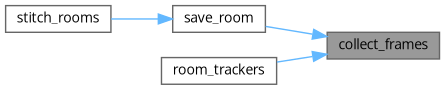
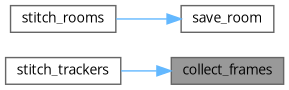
edge "save_room" -> "collect_frames": removed
node "room_trackers": label "room_trackers" -> "stitch_trackers"
